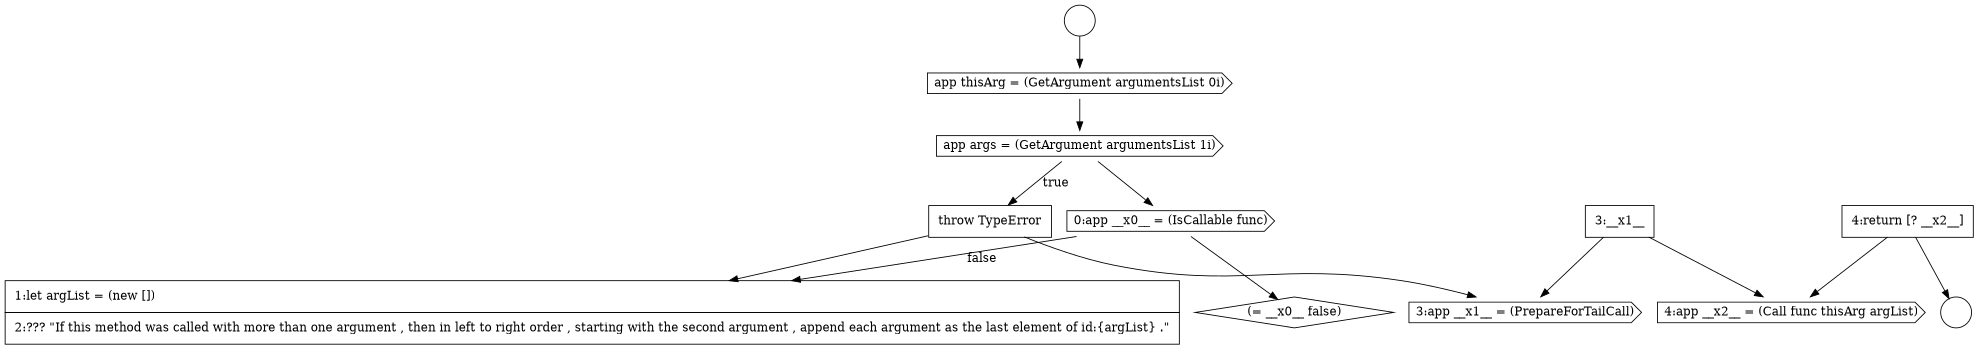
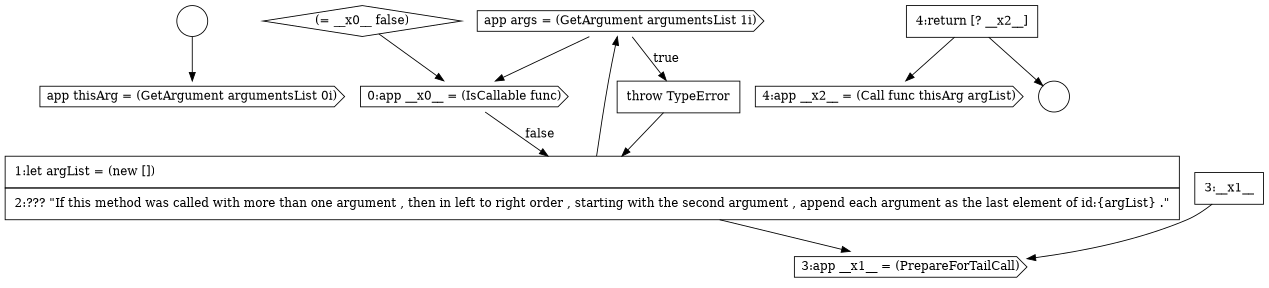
edge "app thisArg = (GetArgument argumentsList 0i)" -> "app args = (GetArgument argumentsList 1i)": now "1:let argList = (new [])" -> "app args = (GetArgument argumentsList 1i)"
edge "0:app __x0__ = (IsCallable func)" -> "(= __x0__ false)": reversed
edge "3:__x1__" -> "4:app __x2__ = (Call func thisArg argList)": removed
edge "throw TypeError" -> "3:app __x1__ = (PrepareForTailCall)": now "1:let argList = (new [])" -> "3:app __x1__ = (PrepareForTailCall)"
